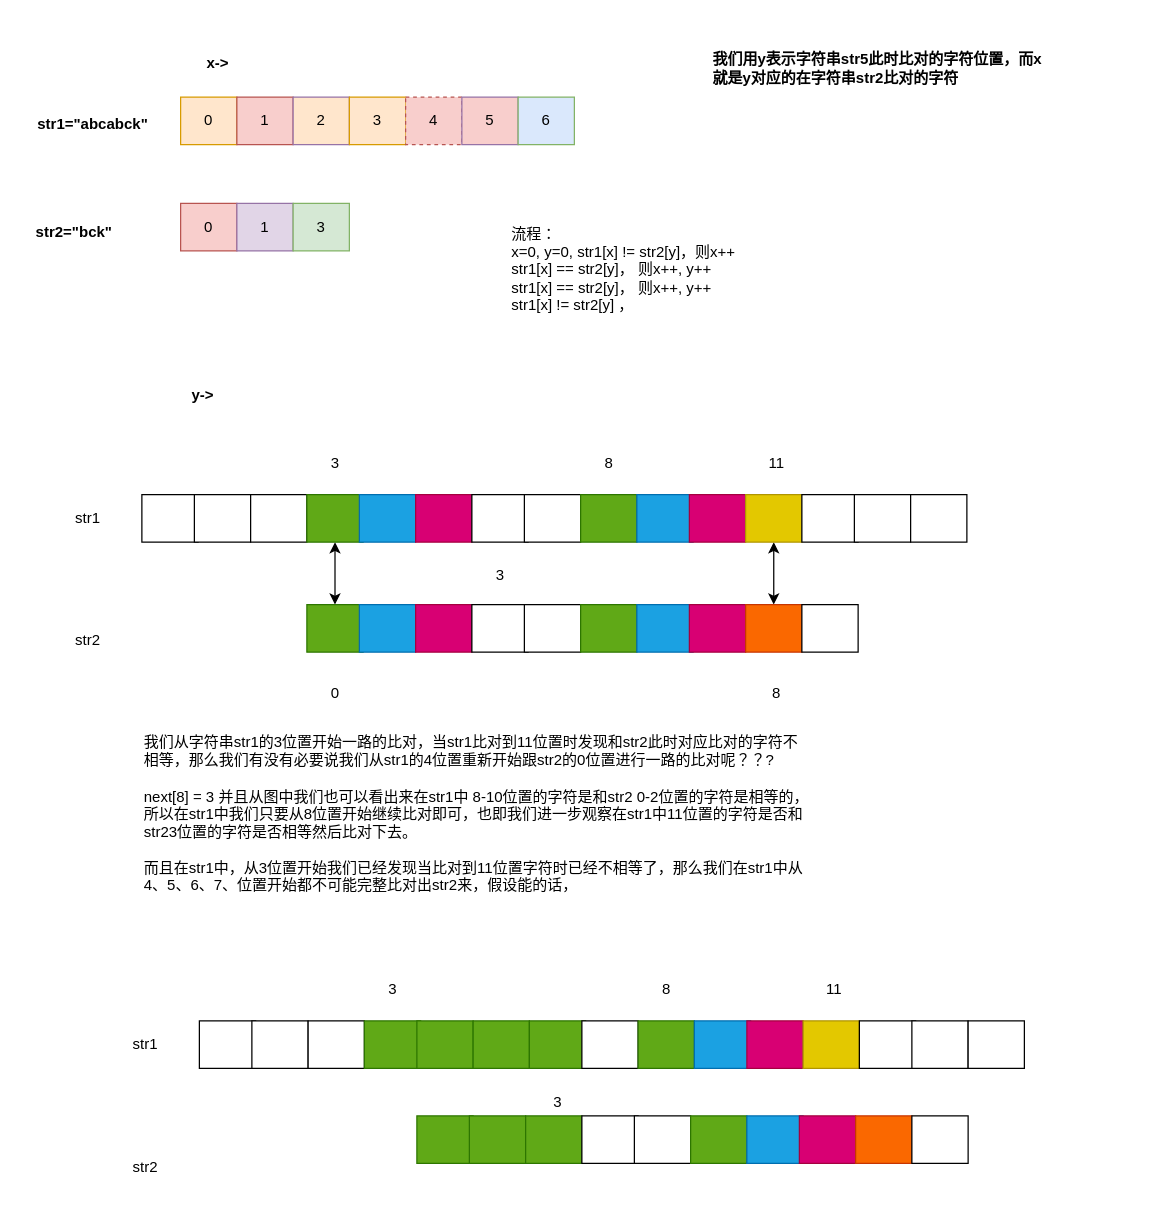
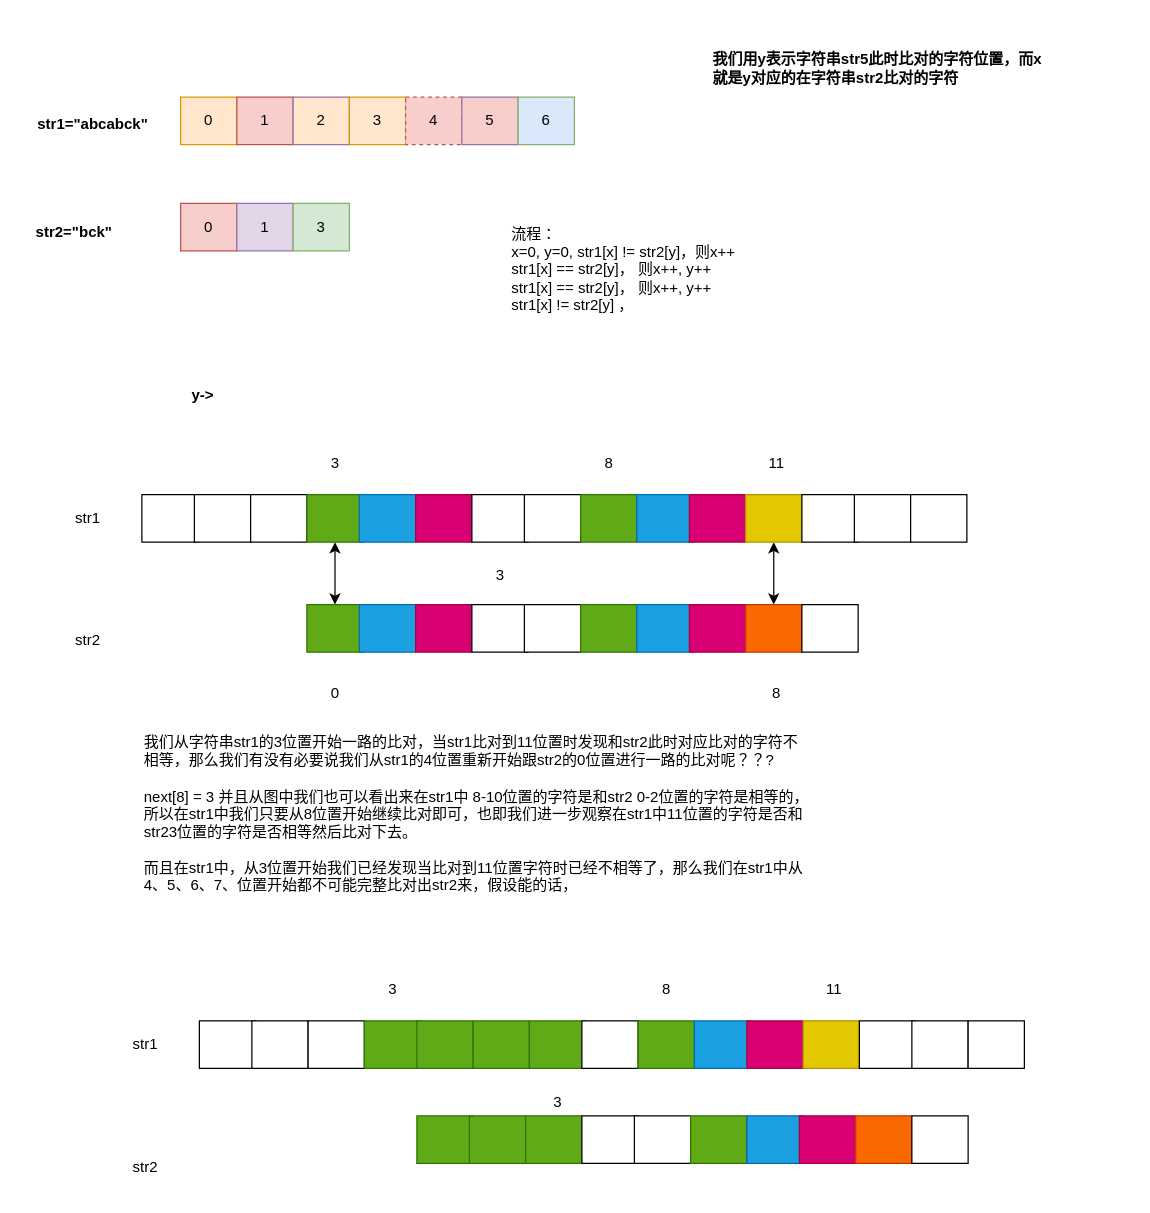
node "x->": removed
